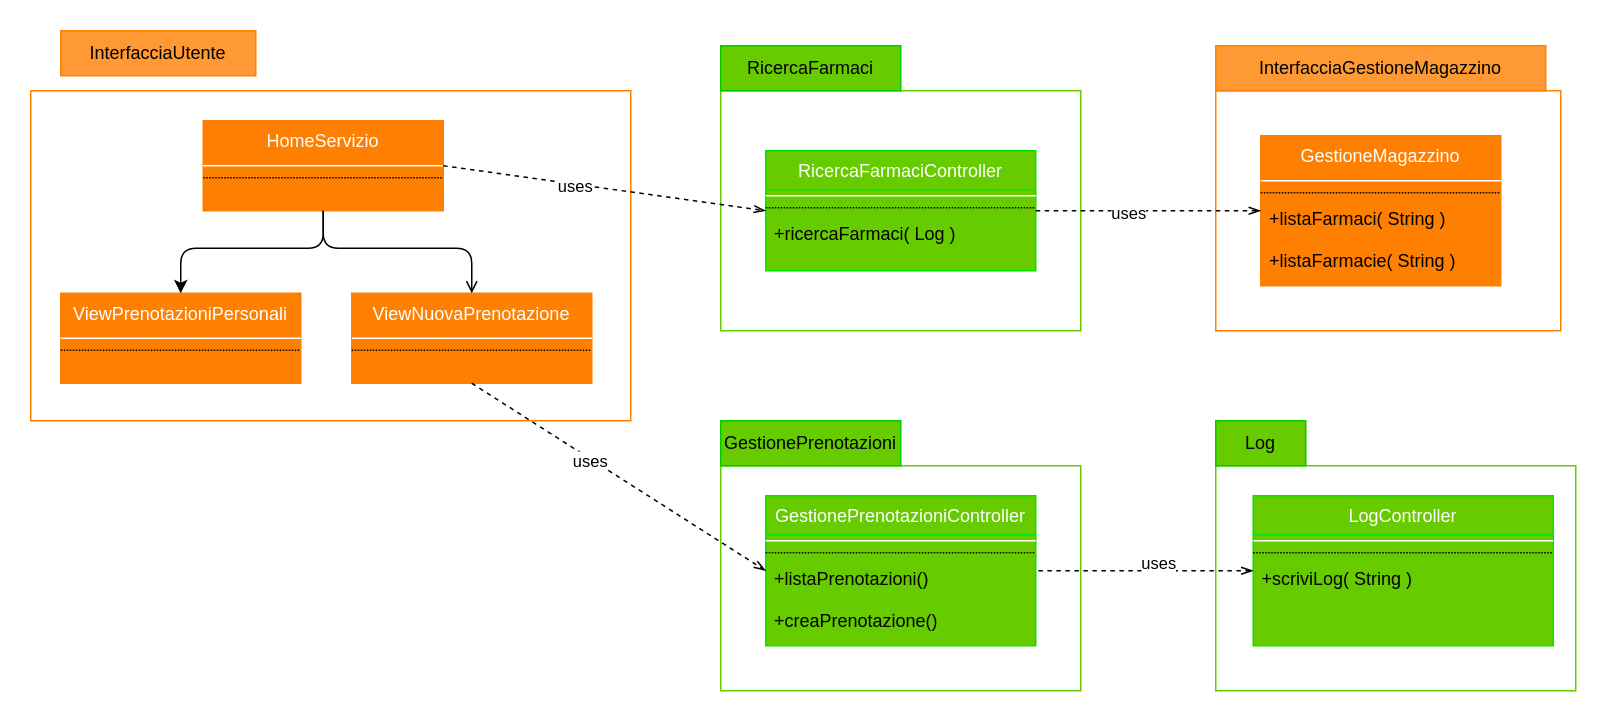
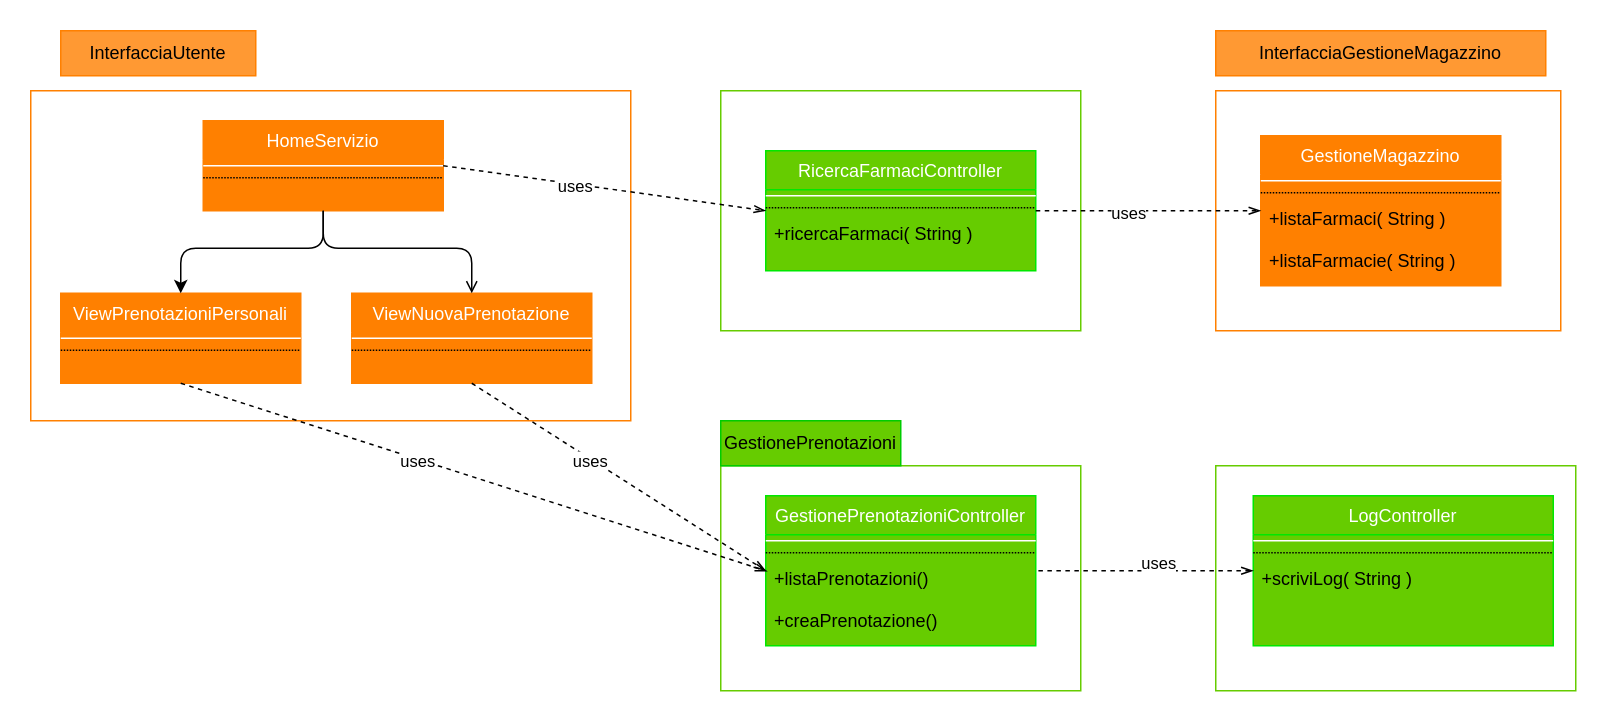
node "RicercaFarmaci": removed
node "InterfacciaGestioneMagazzino": moved (1381, 68) -> (1381, 53)
node "+ricercaFarmaci( Log )": label "+ricercaFarmaci( Log )" -> "+ricercaFarmaci( String )"
node "Log": removed
edge "ViewPrenotazioniPersonali" -> "+listaPrenotazioni()": added, label "uses"
